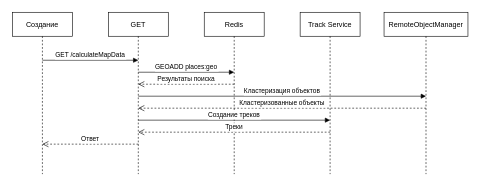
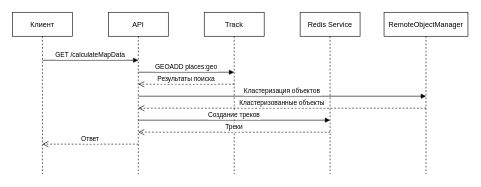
node "Создание": label "Создание" -> "Клиент"
node "GET": label "GET" -> "API"
node "Redis": label "Redis" -> "Track"
node "Track Service": label "Track Service" -> "Redis Service"
